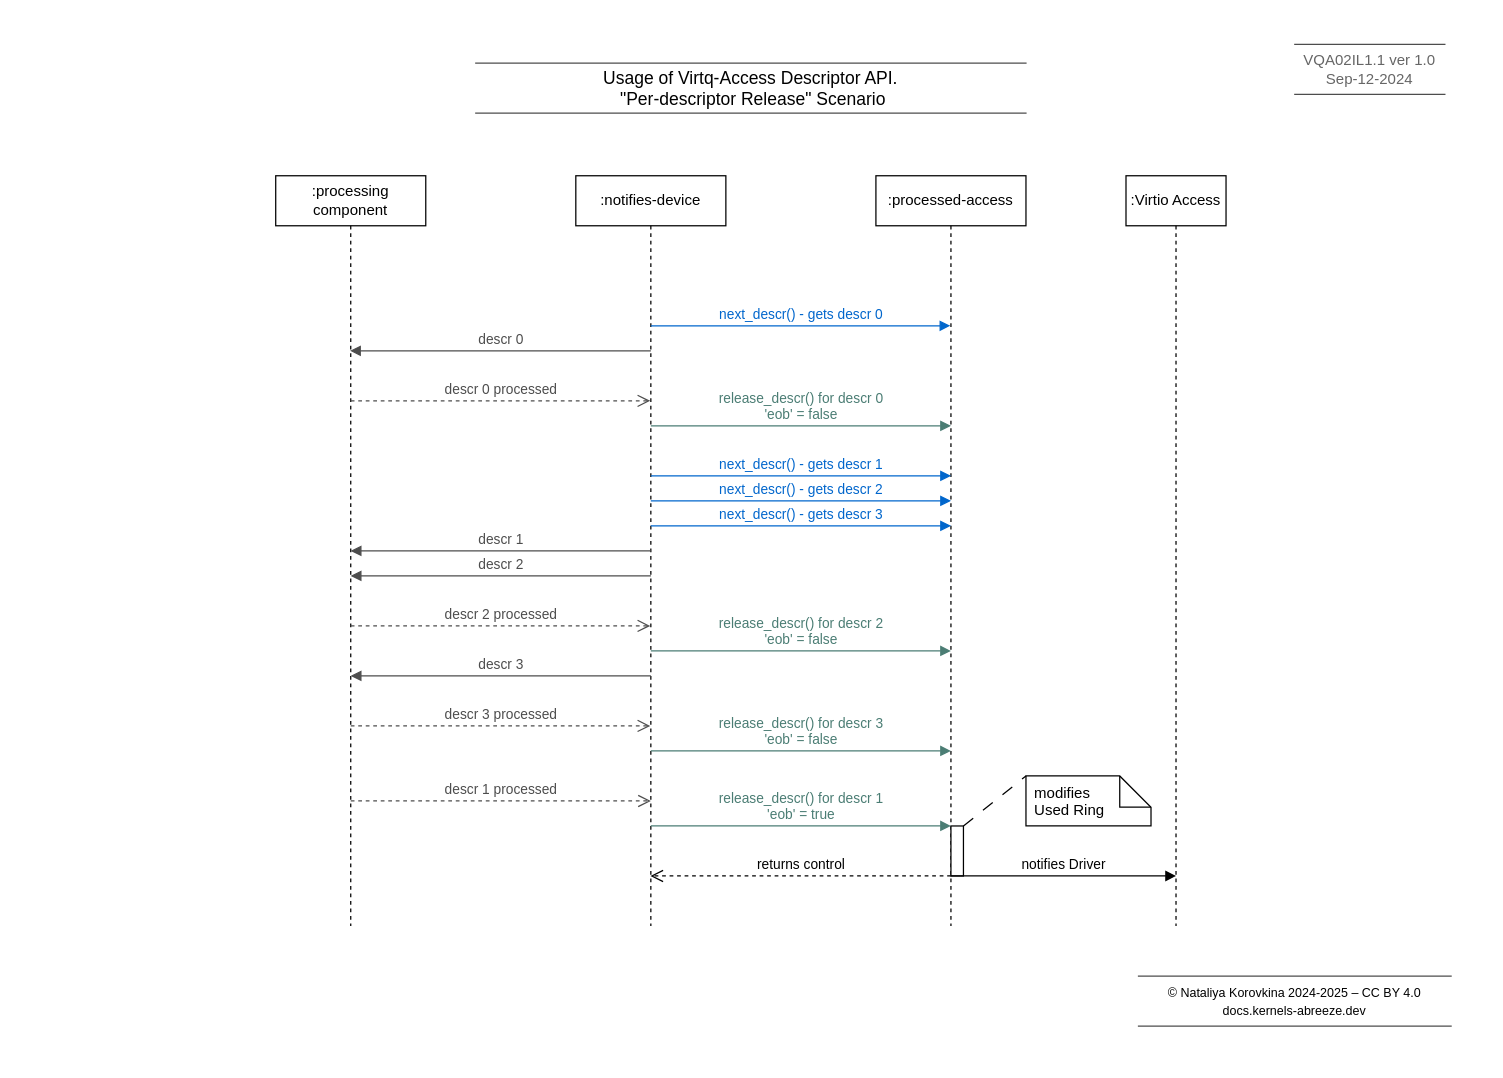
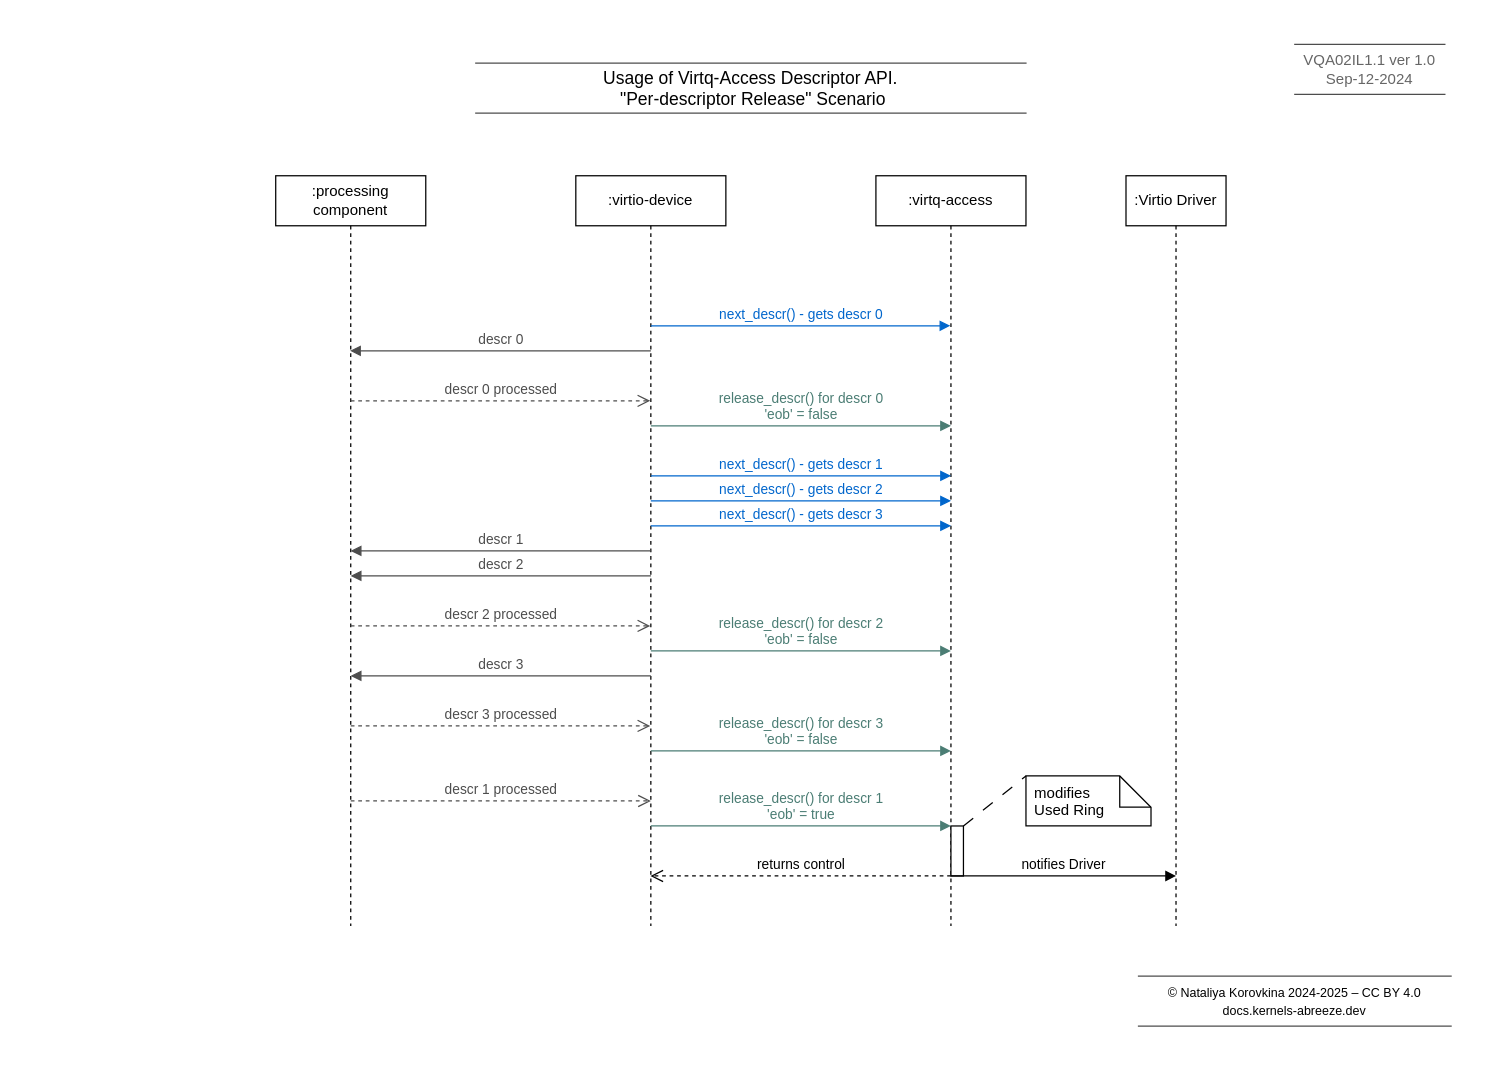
node ":notifies-device": label ":notifies-device" -> ":virtio-device"
node ":processed-access": label ":processed-access" -> ":virtq-access"
node ":Virtio Access": label ":Virtio Access" -> ":Virtio Driver"
